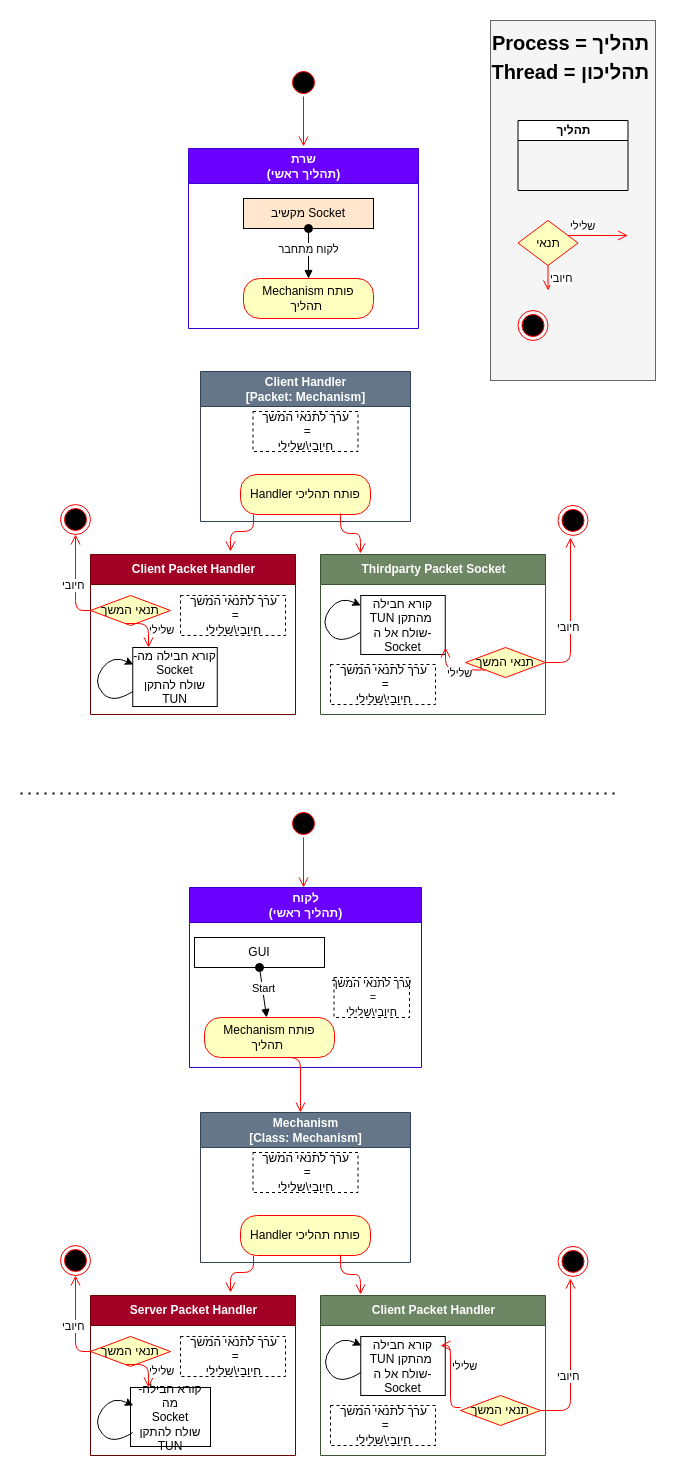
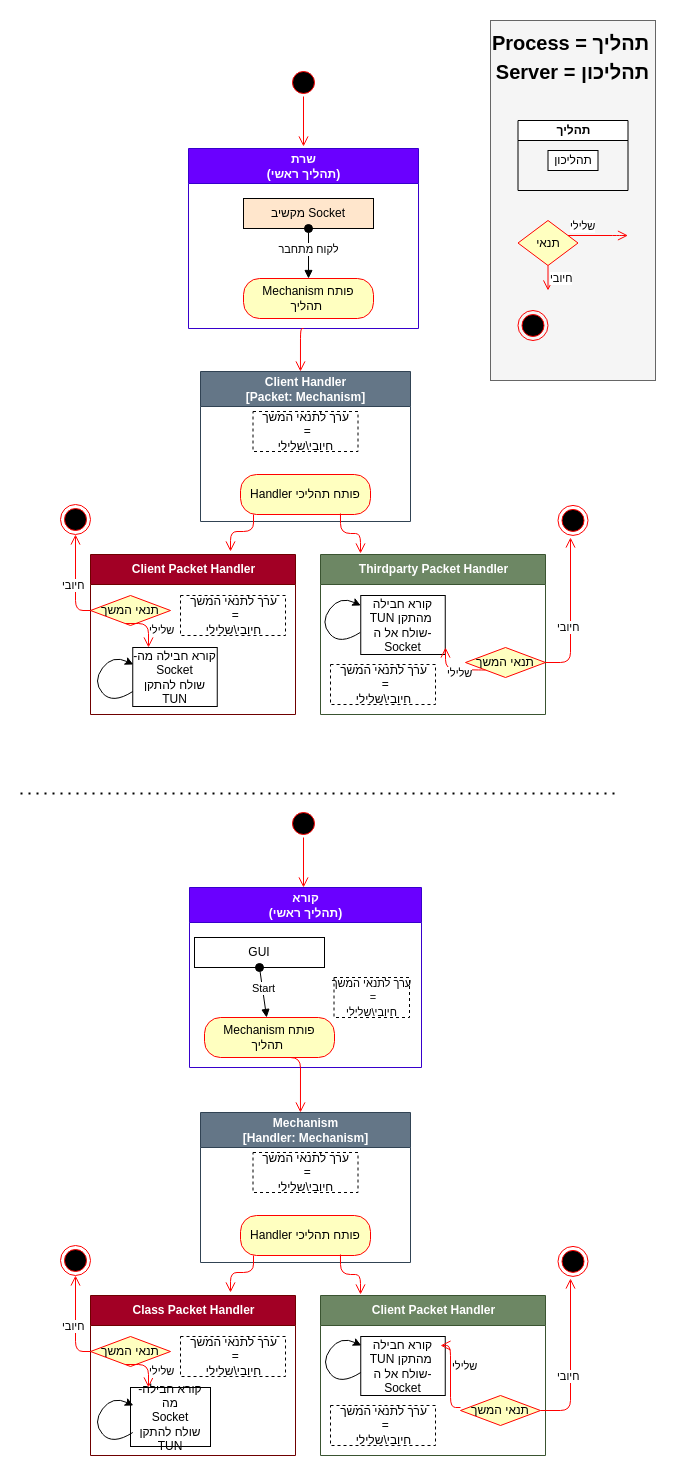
node "Process = תהליך Thread = תהליכון": label "Process = תהליך Thread = תהליכון" -> "Process = תהליך Server = תהליכון"
node "תהליכון": added
edge "שרת (תהליך ראשי)" -> "Client Handler [Packet: Mechanism]": added
node "Thirdparty Packet Socket": label "Thirdparty Packet Socket" -> "Thirdparty Packet Handler"
node "לקוח (תהליך ראשי)": label "לקוח (תהליך ראשי)" -> "קורא (תהליך ראשי)"
node "Mechanism [Class: Mechanism]": label "Mechanism [Class: Mechanism]" -> "Mechanism [Handler: Mechanism]"
node "Server Packet Handler": label "Server Packet Handler" -> "Class Packet Handler"
